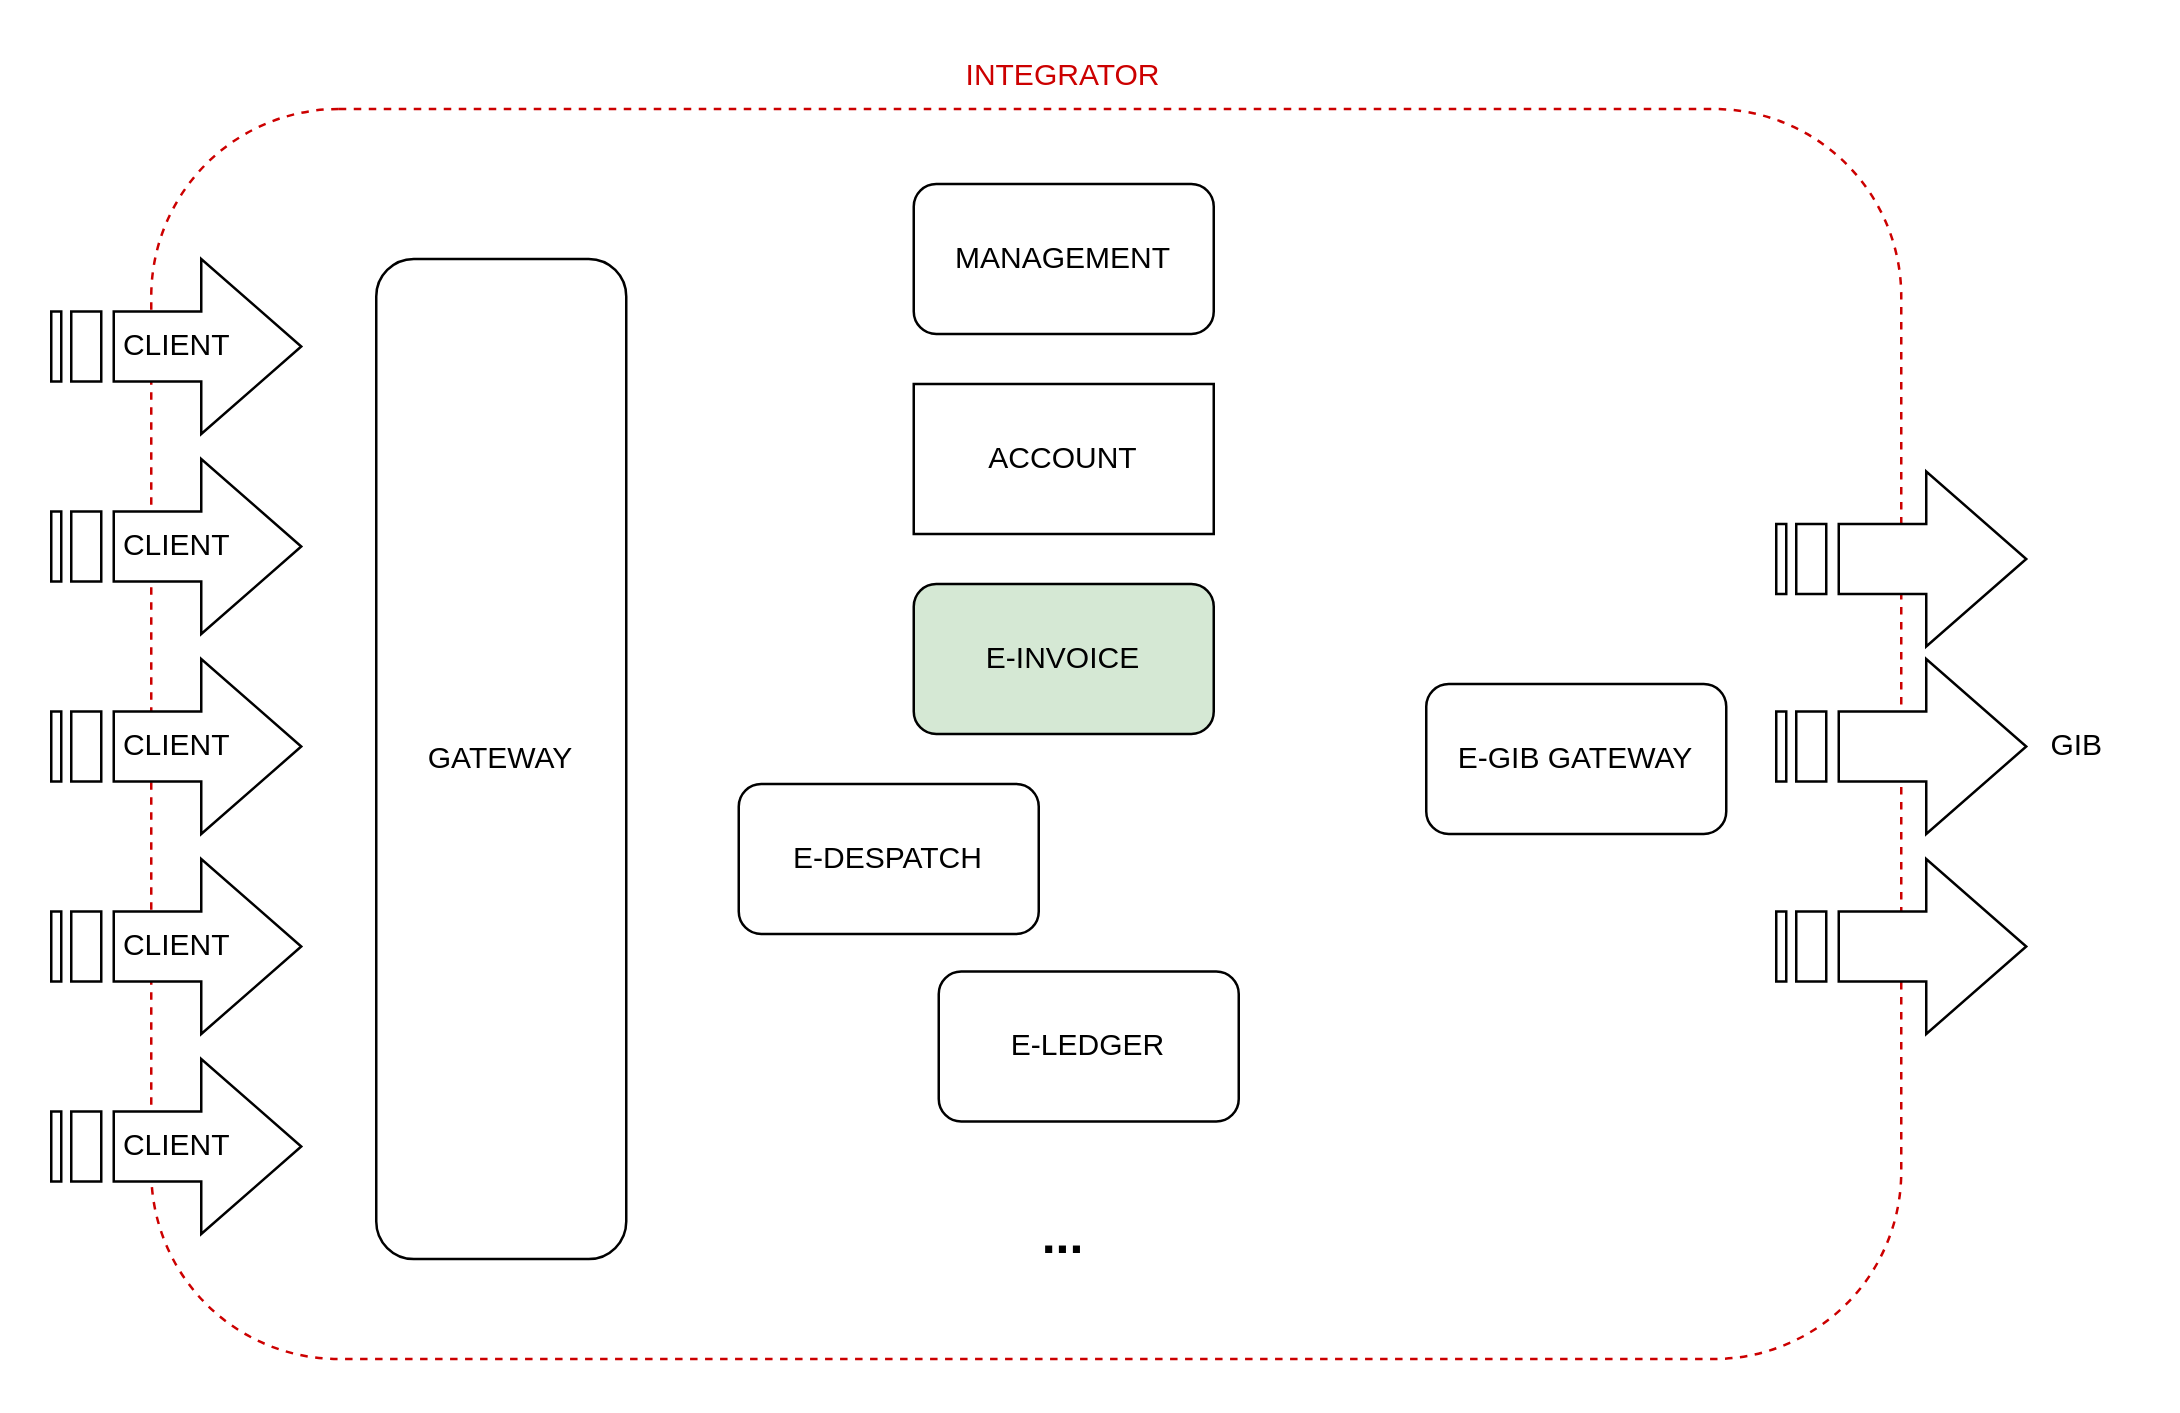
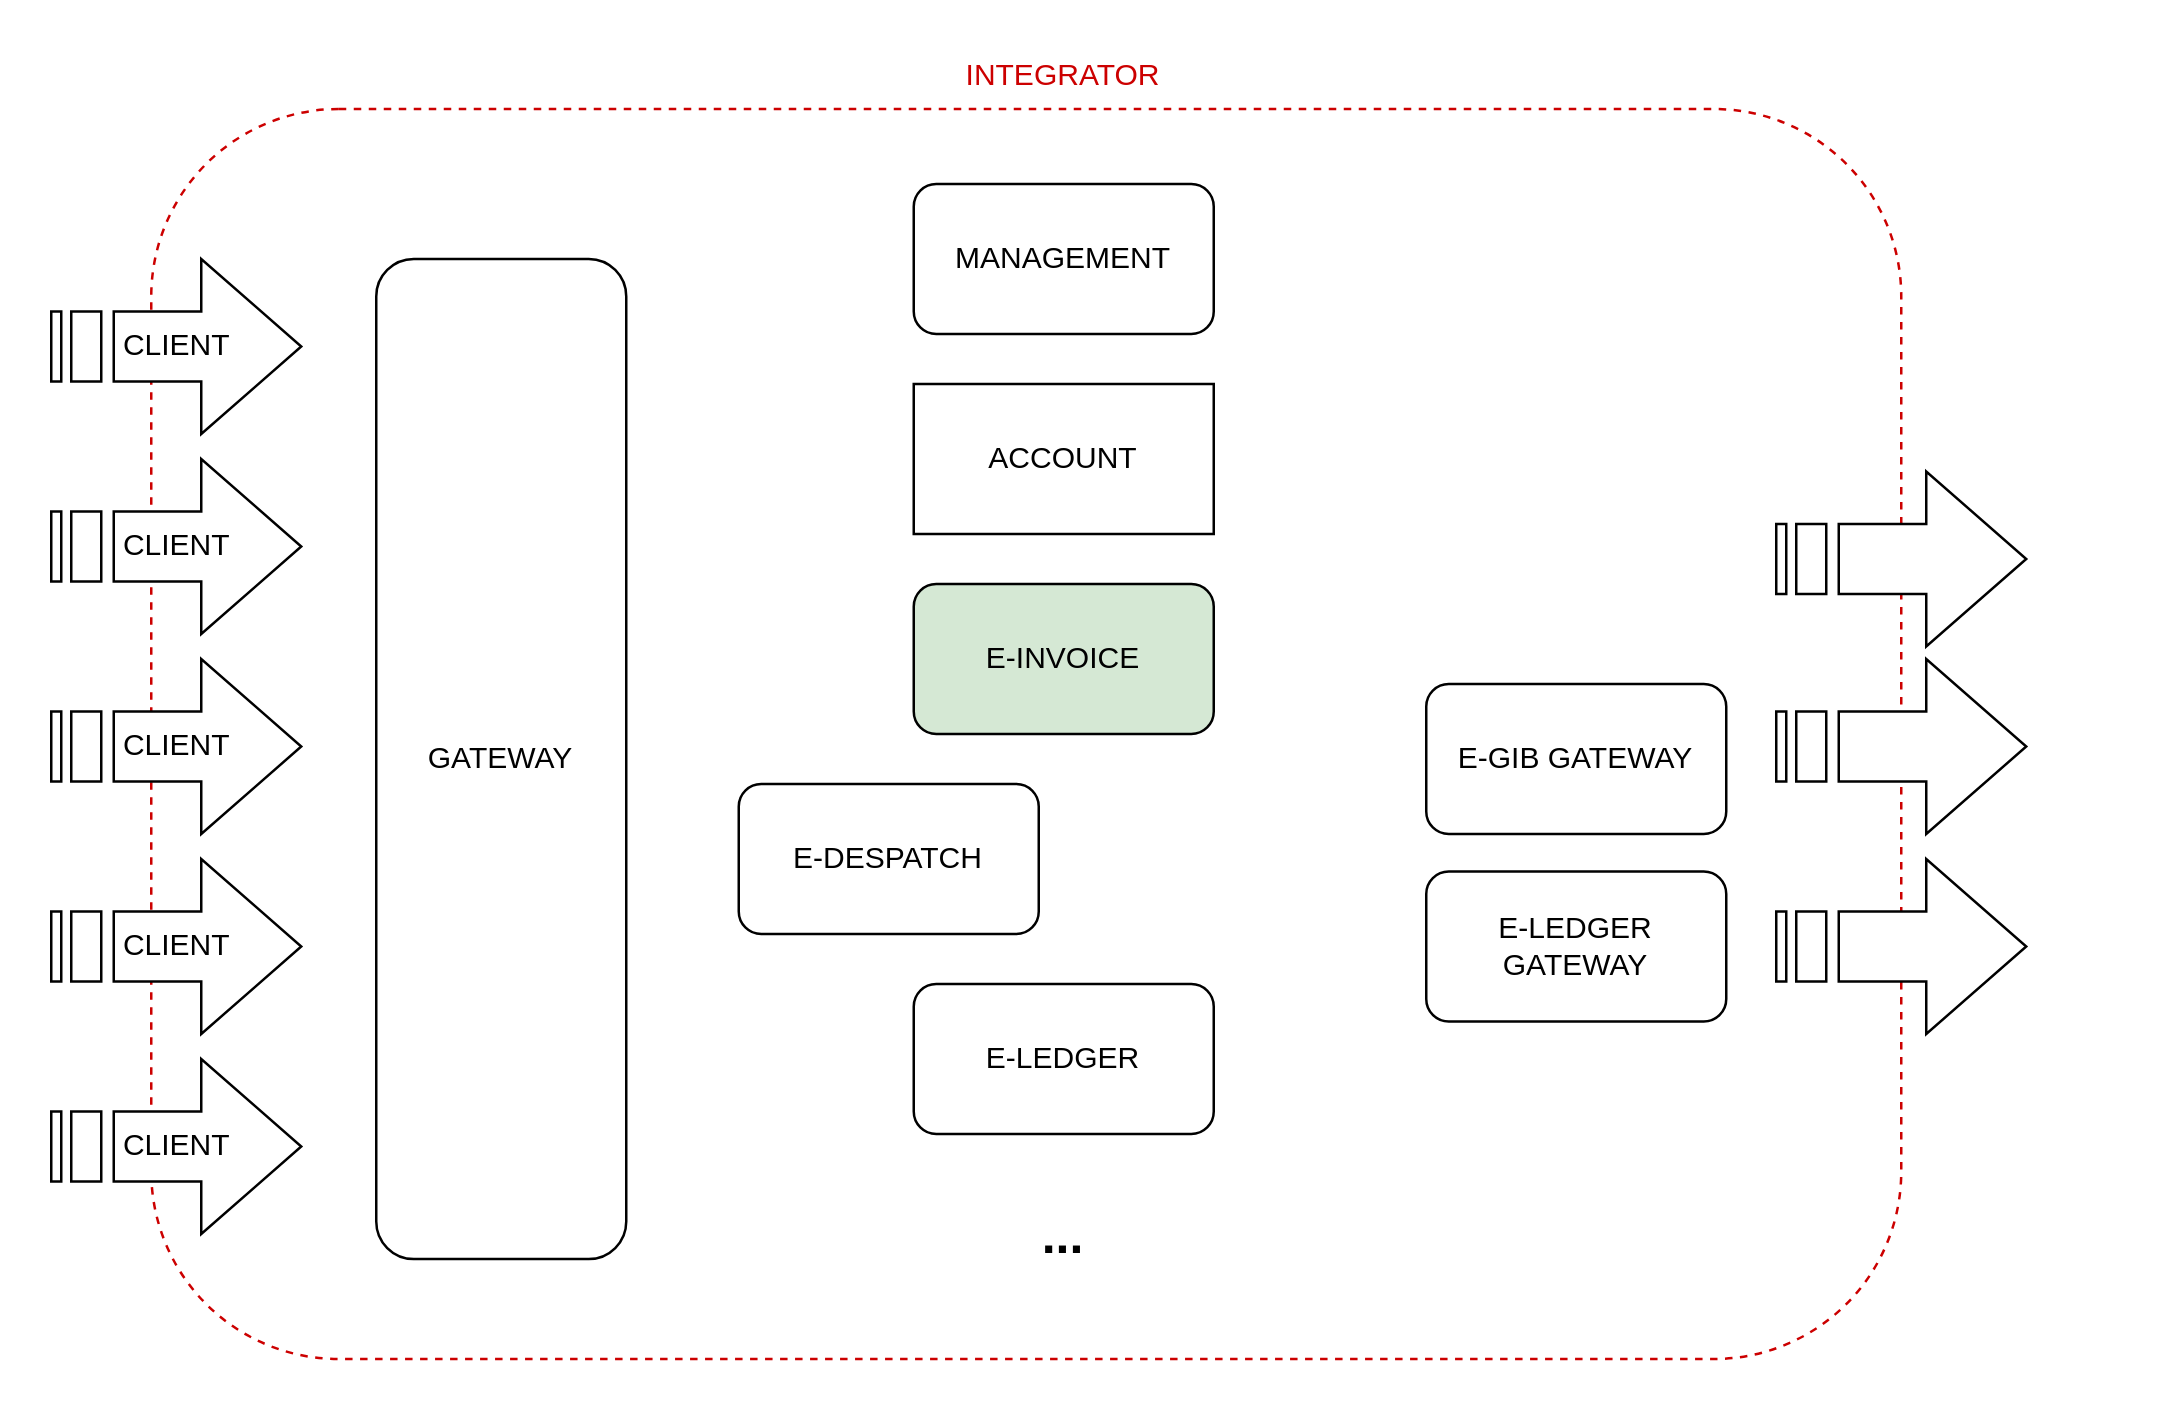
node "GIB": removed
node "E-LEDGER GATEWAY": added
node "E-LEDGER": moved (1089, 1046) -> (1064, 1059)
